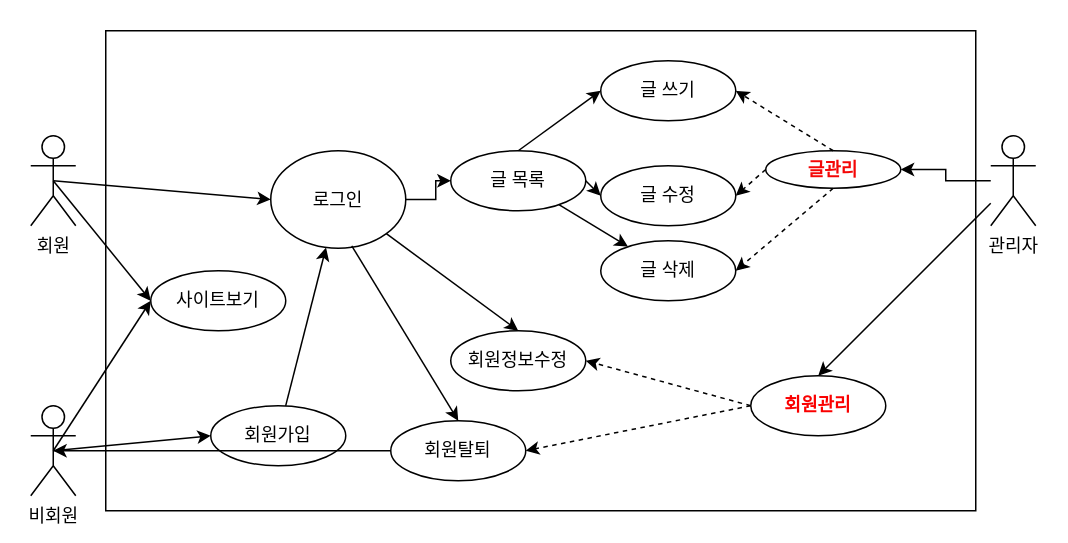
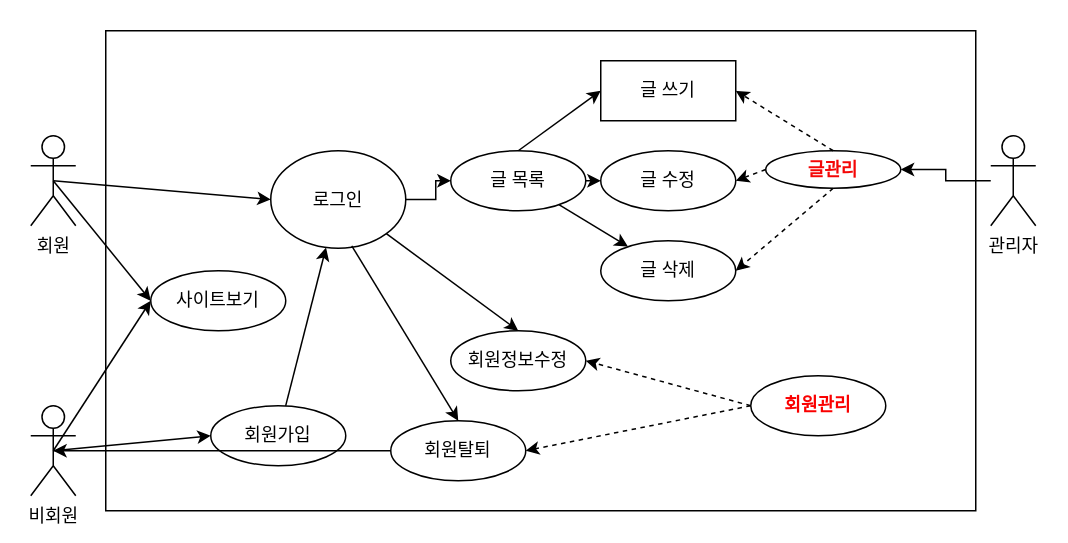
node "글 쓰기": shape ellipse -> rectangle
node "글 수정": moved (668, 196) -> (668, 181)
edge "관리자" -> "회원관리": removed
